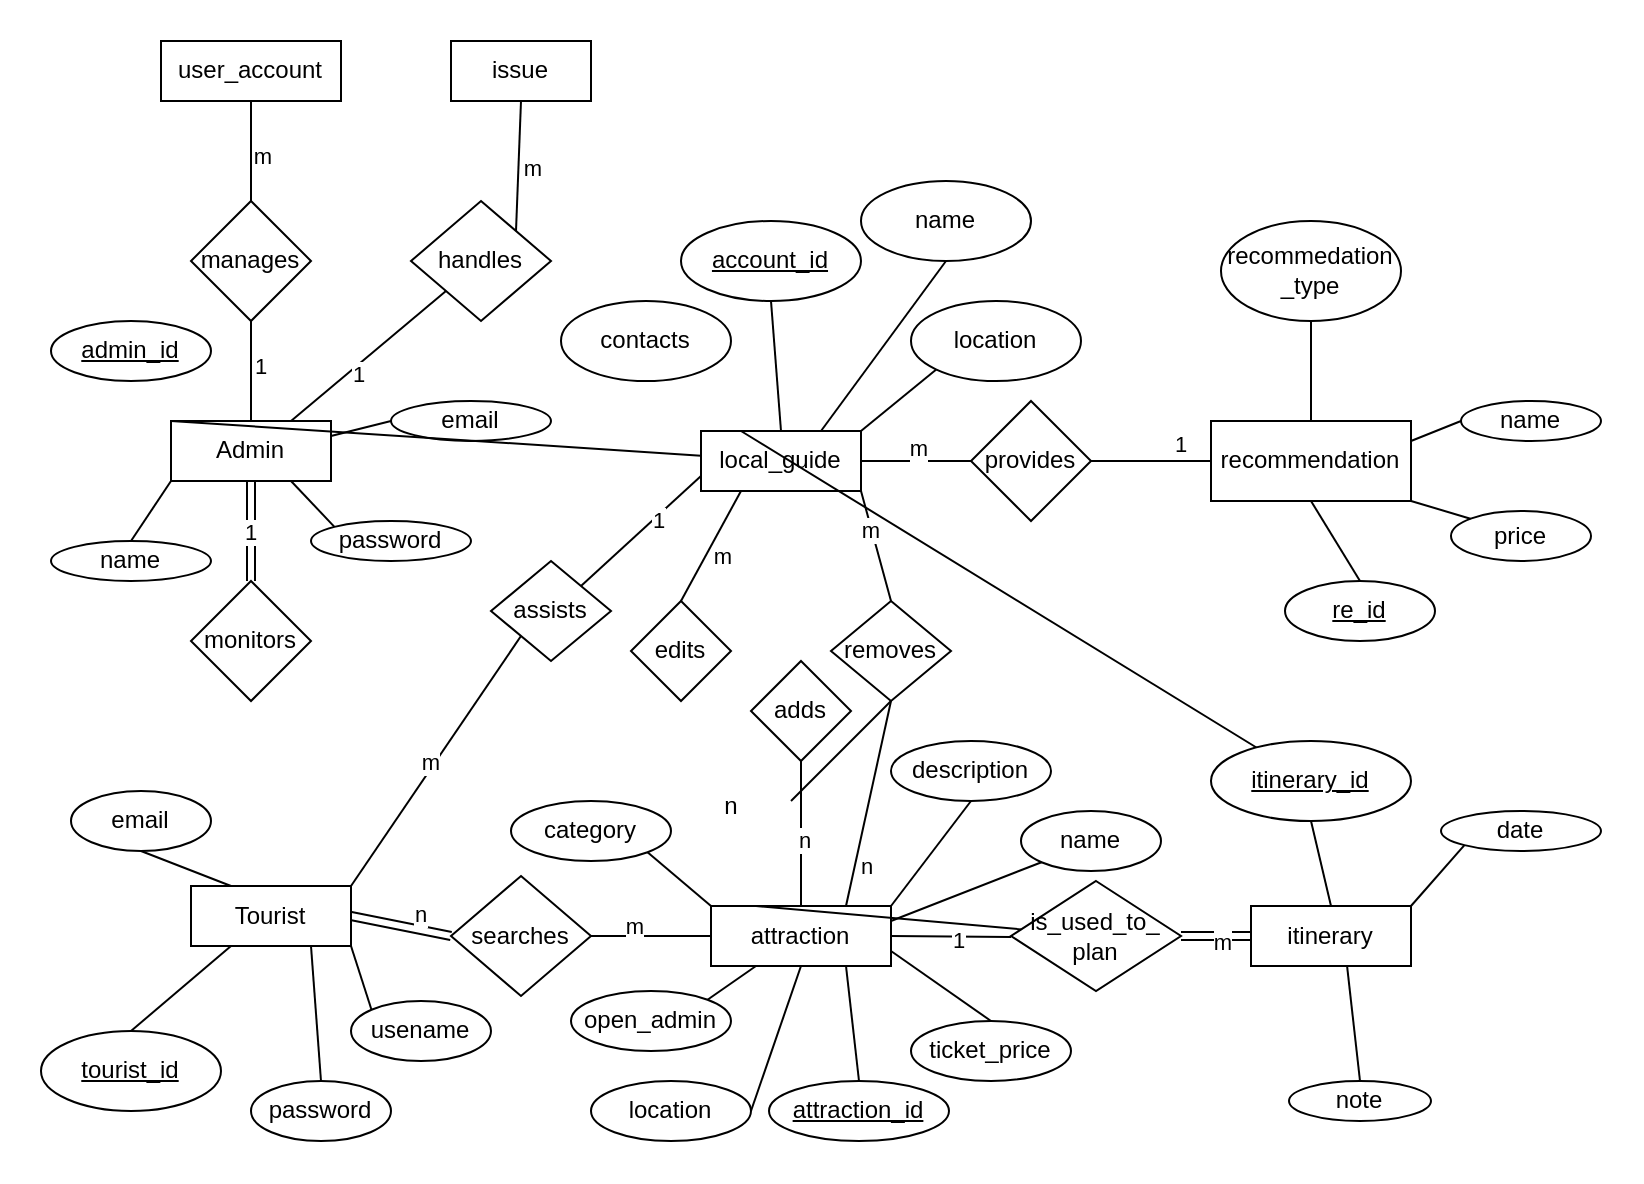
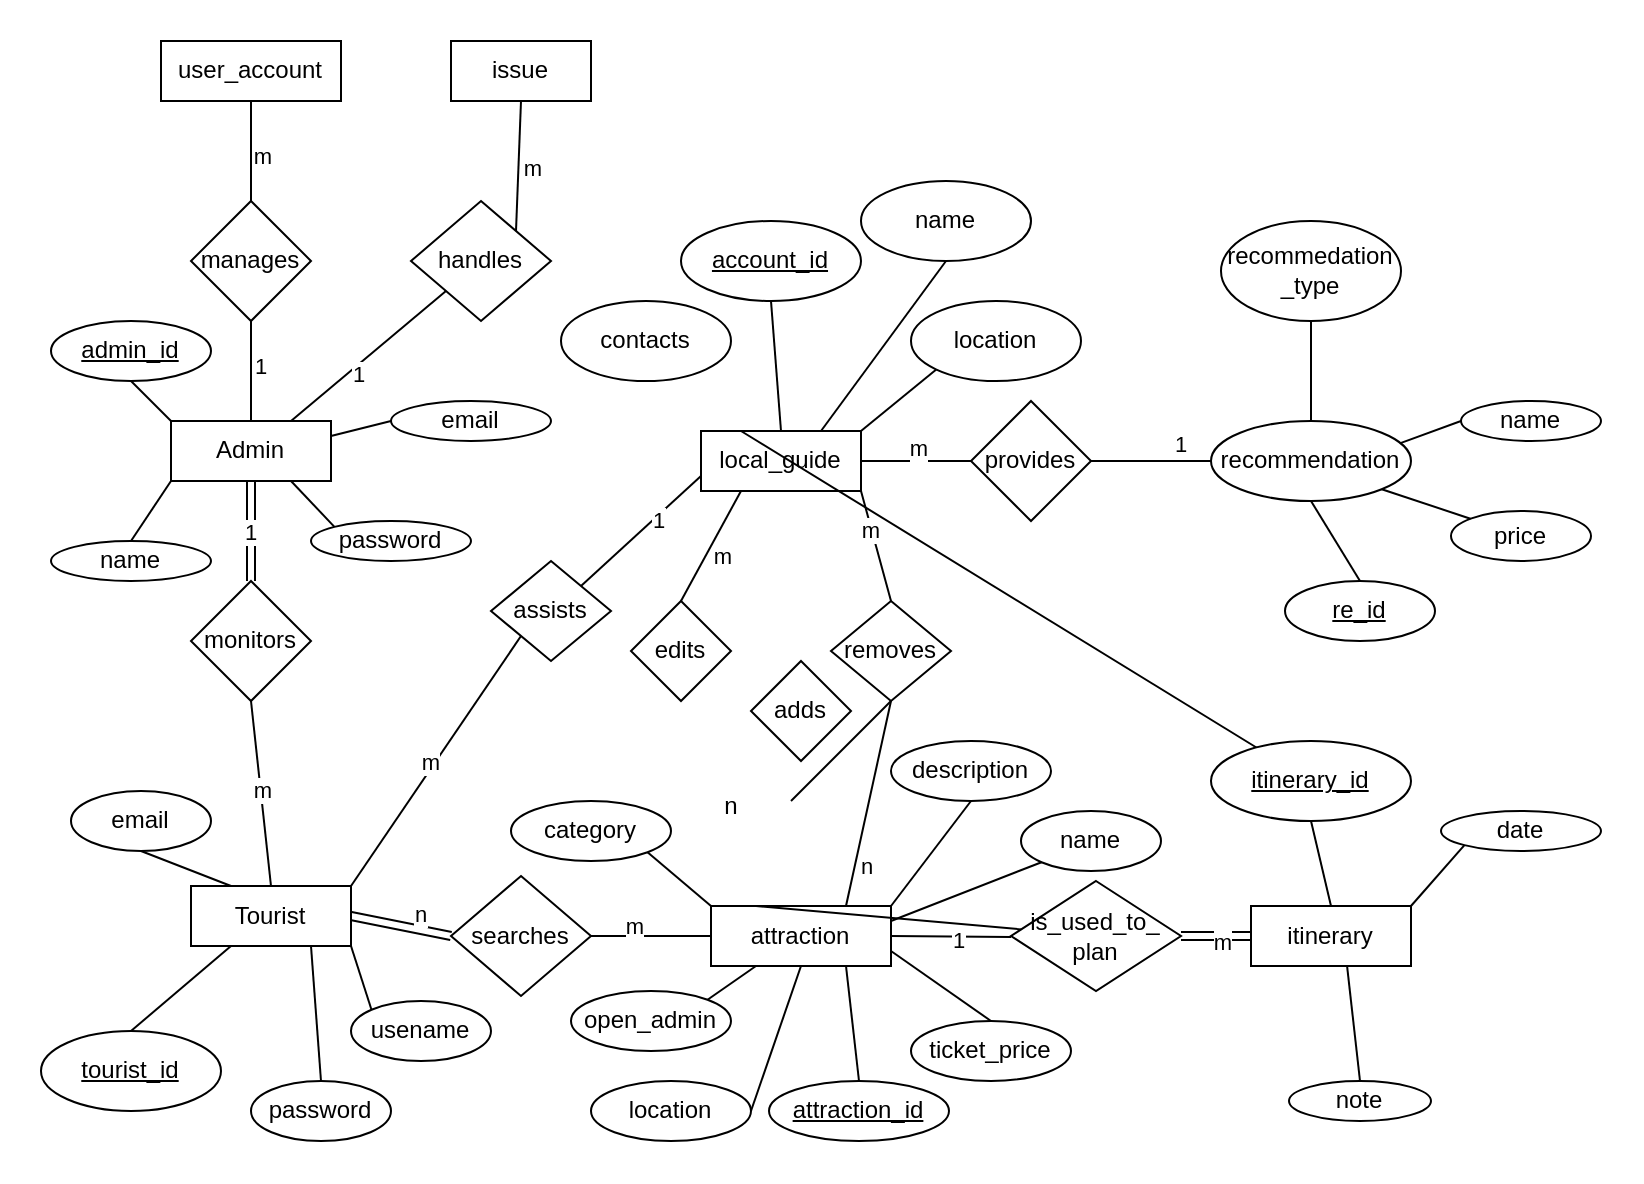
edge "Admin" -- "local_guide": now "Admin" -- "admin_id"
node "recommendation": shape rectangle -> ellipse
edge "monitors" -- "Tourist": added, label "m"
edge "adds" -- "attraction": removed, label "n"
